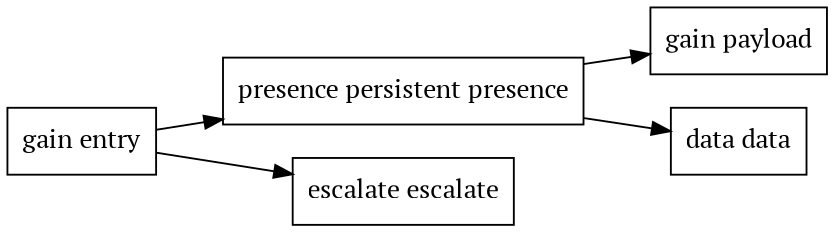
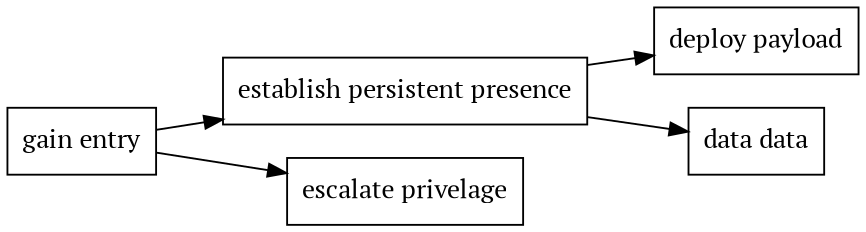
node "gain payload": label "gain payload" -> "deploy payload"
node "presence persistent presence": label "presence persistent presence" -> "establish persistent presence"
node "escalate escalate": label "escalate escalate" -> "escalate privelage"
